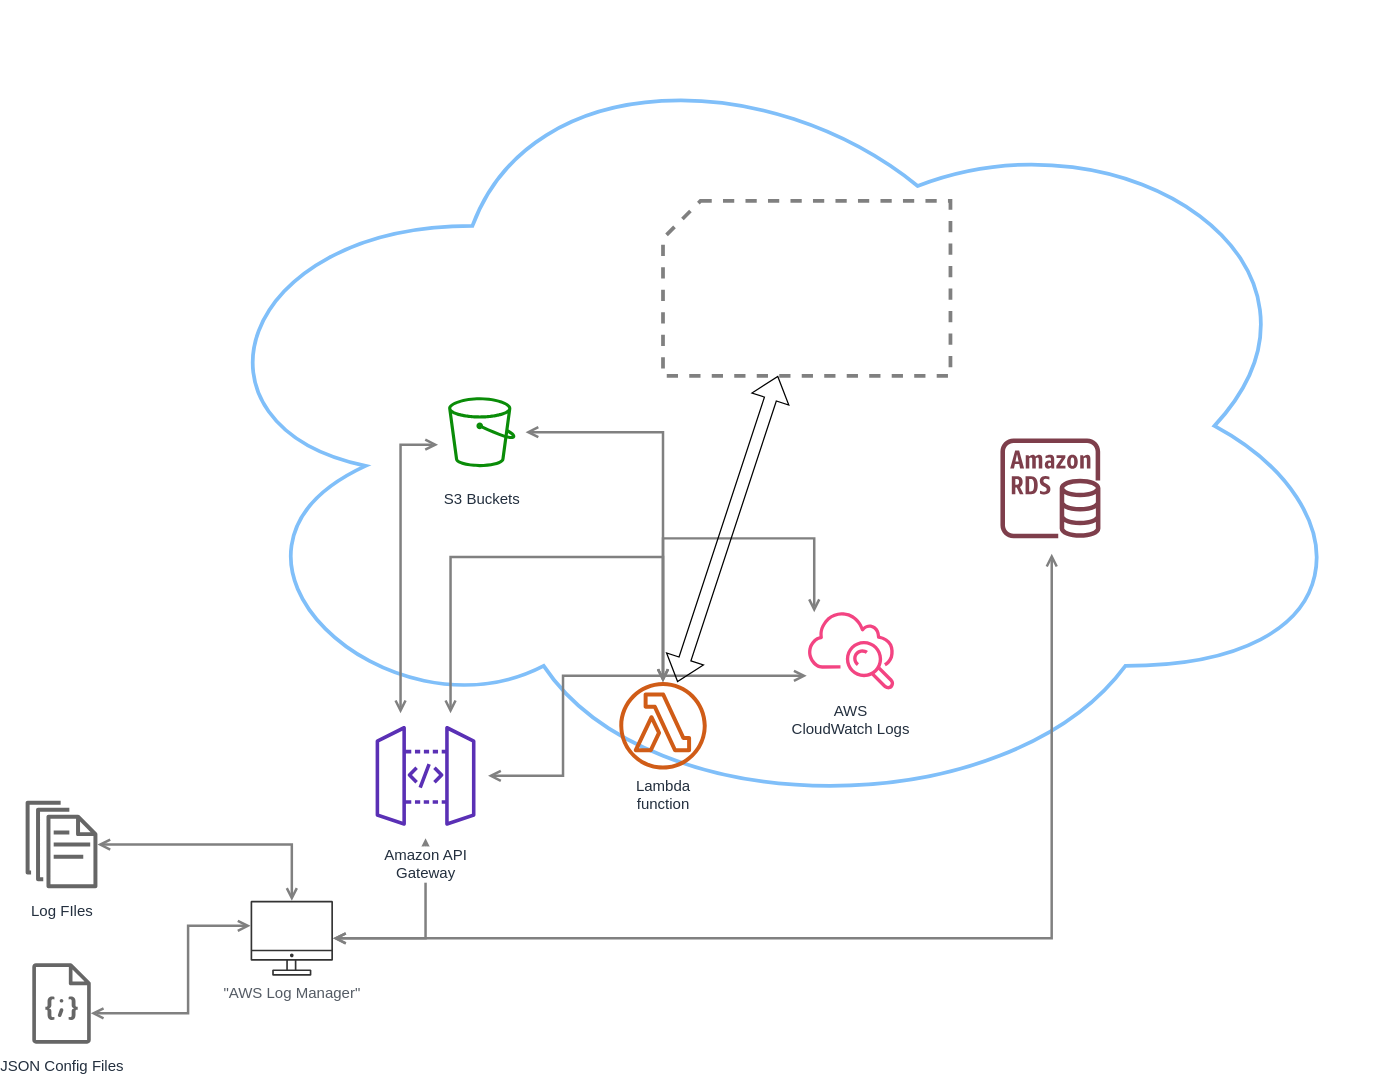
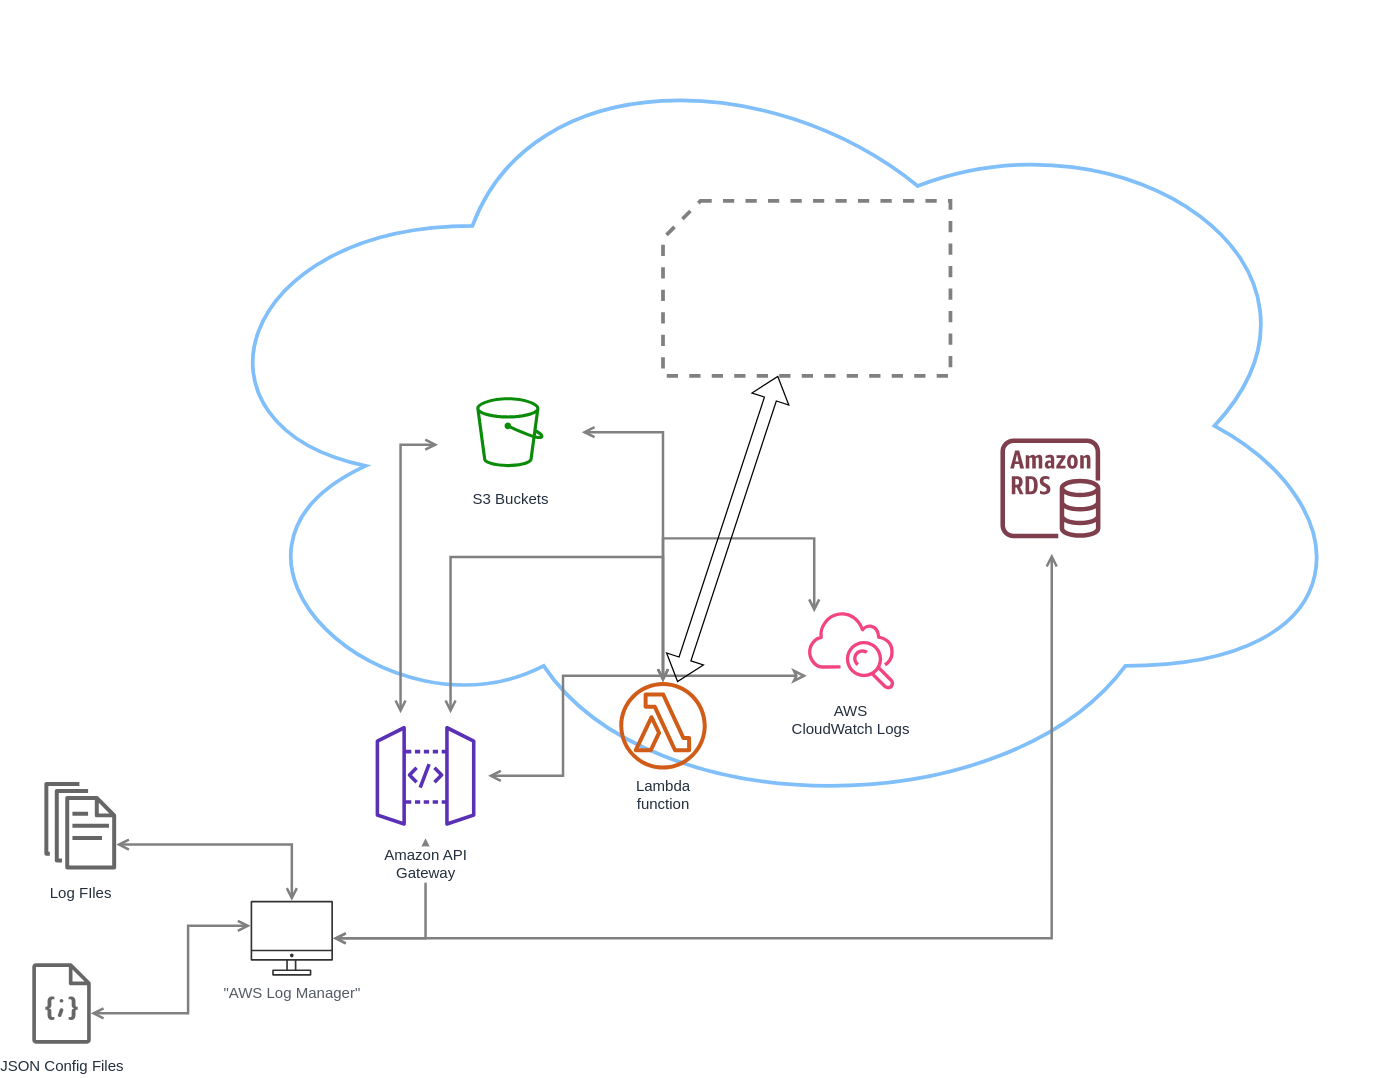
node "S3 Buckets": size 88x88 -> 144x88
edge "AWS CloudWatch Logs" -- "Amazon API Gateway": arrowhead open -> classic
node "Log FIles": moved (62, 844) -> (80, 826)
